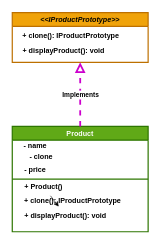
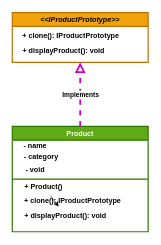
node "- clone": label "- clone" -> "- category"
node "- price": label "- price" -> "- void"
